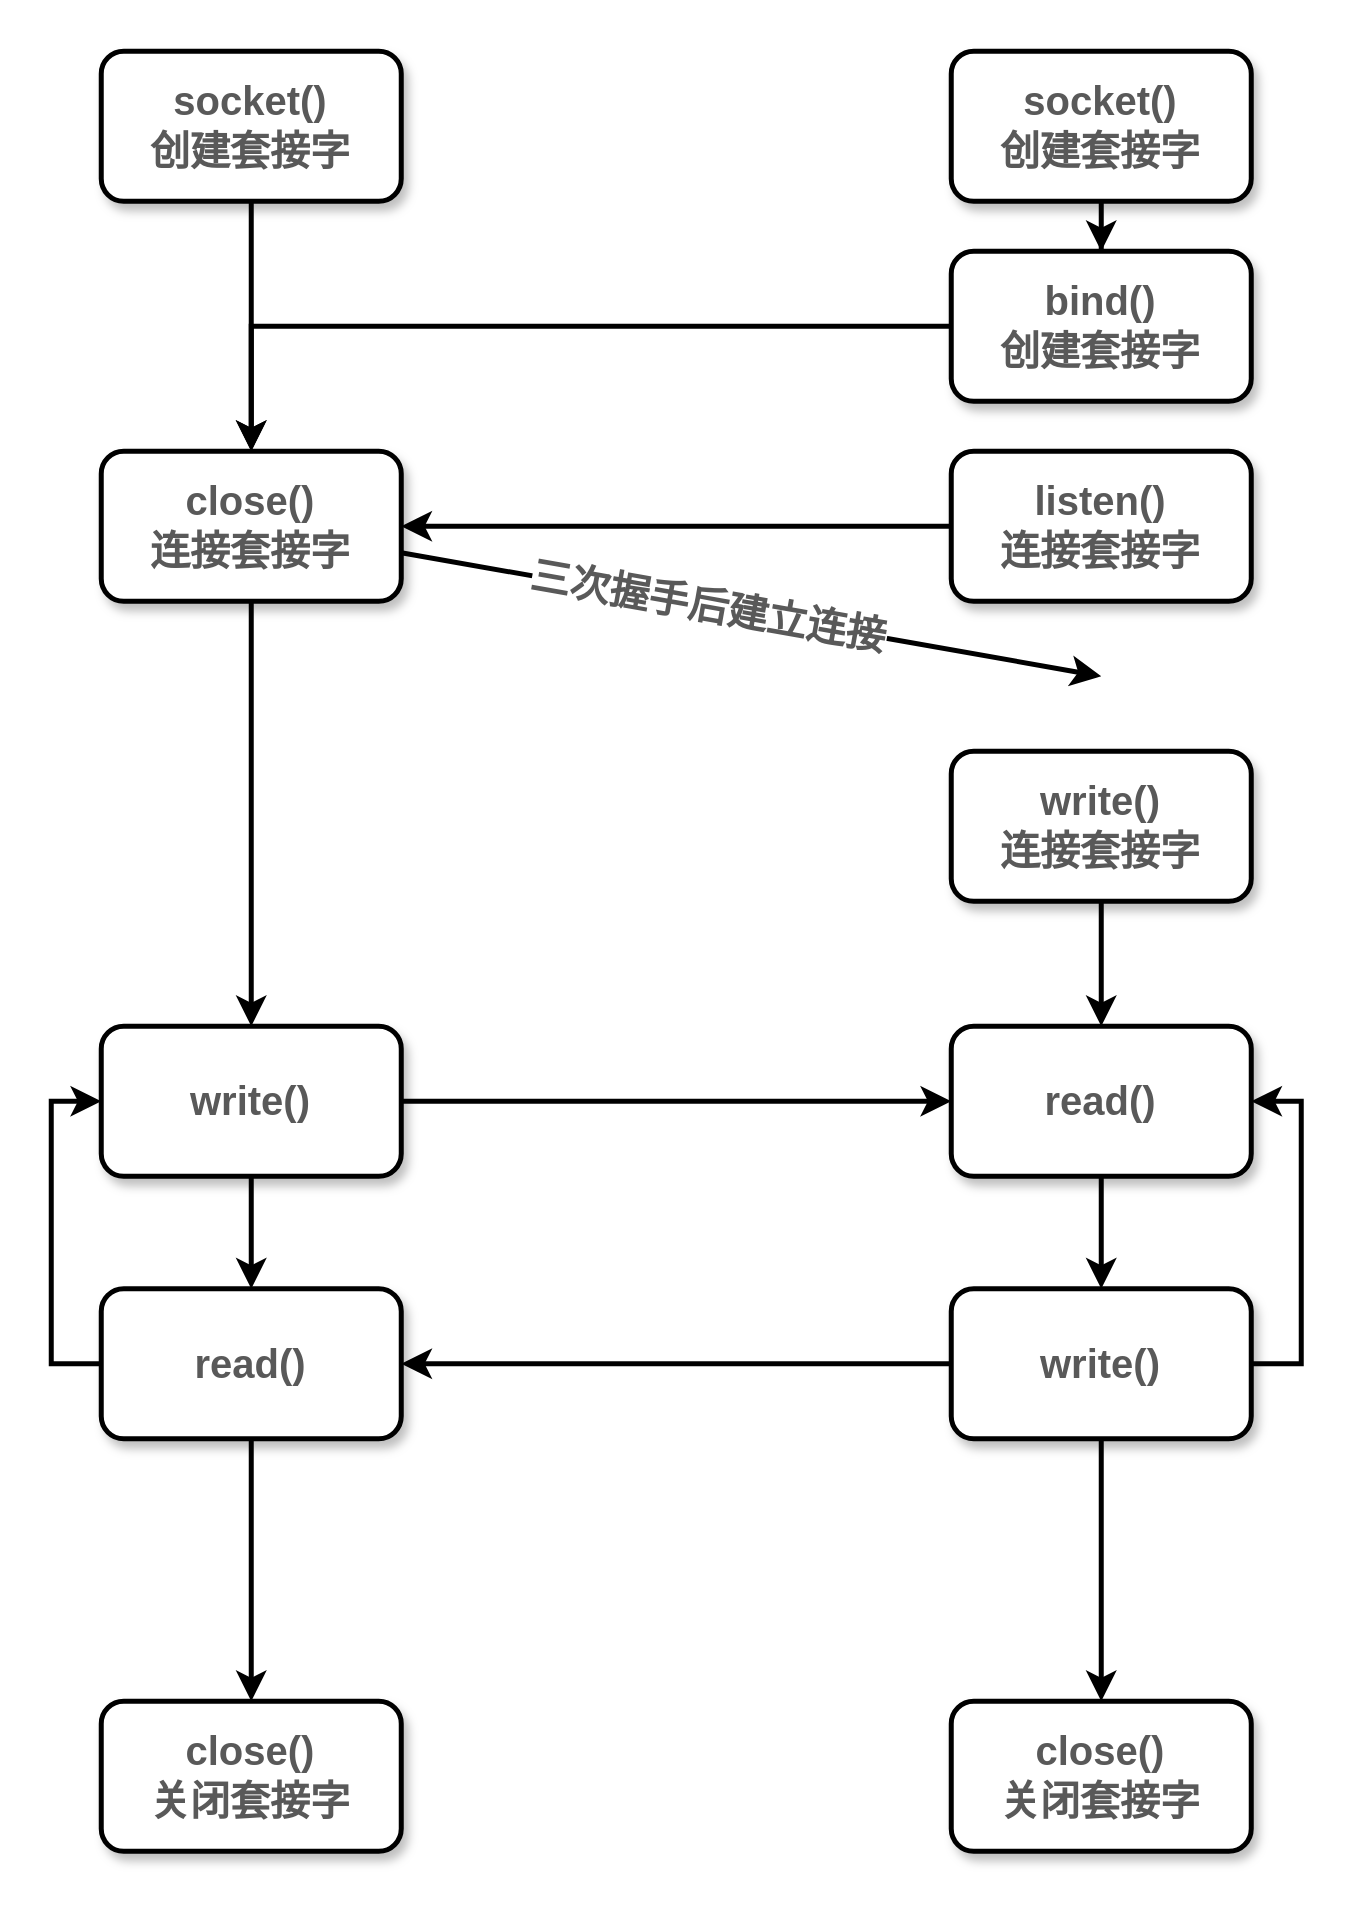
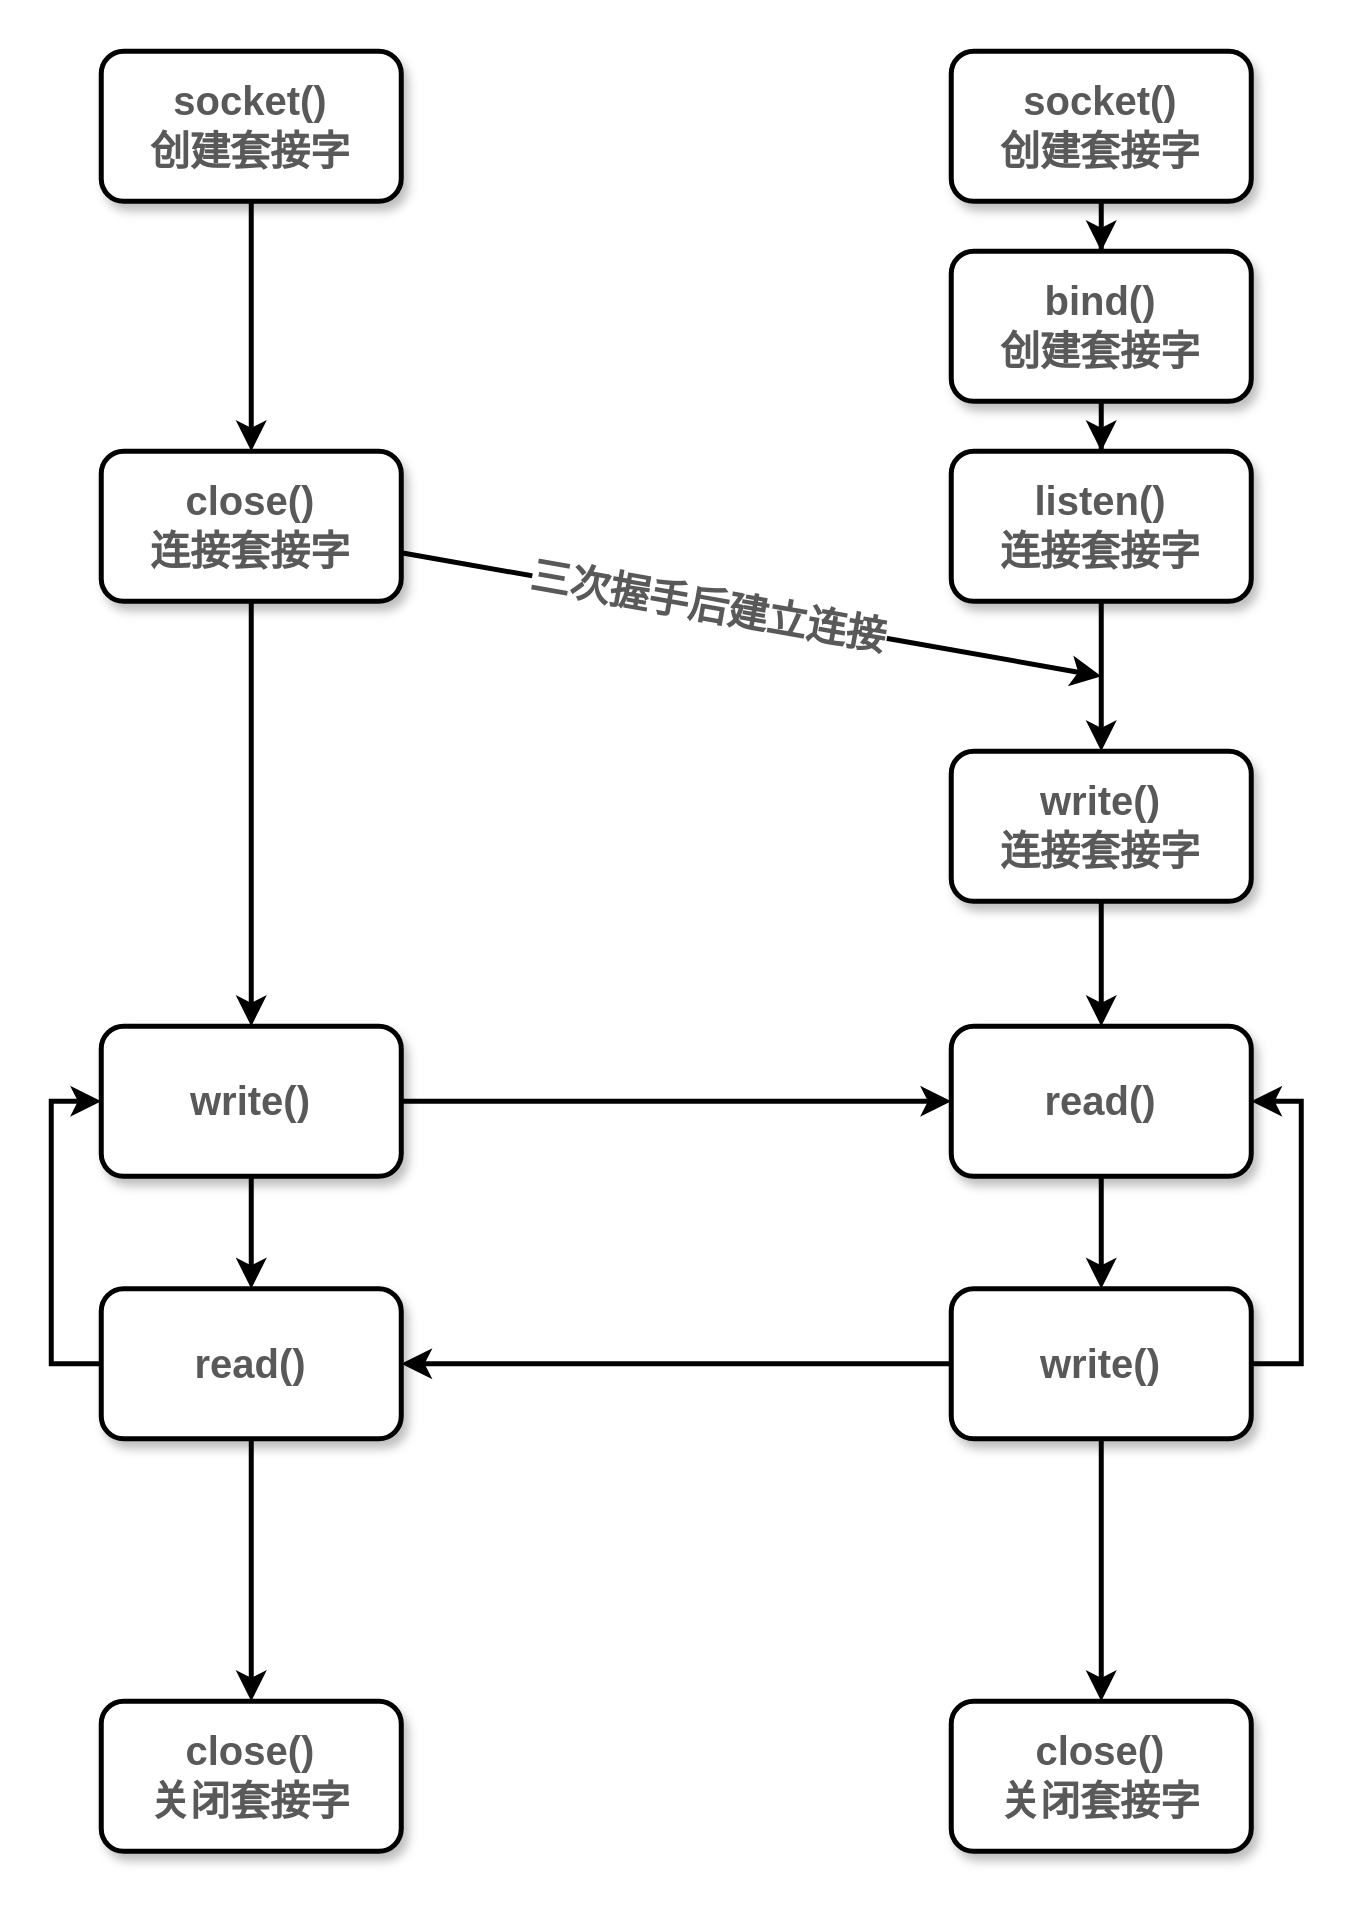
edge "bind() 创建套接字" -> "close() 连接套接字": now "bind() 创建套接字" -> "listen() 连接套接字"
edge "listen() 连接套接字" -> "close() 连接套接字": now "listen() 连接套接字" -> "write() 连接套接字"
